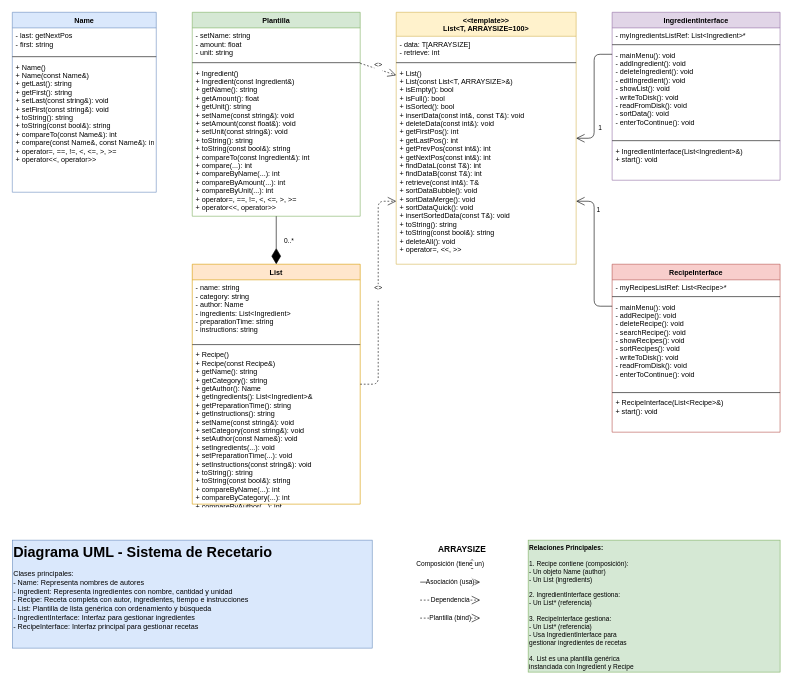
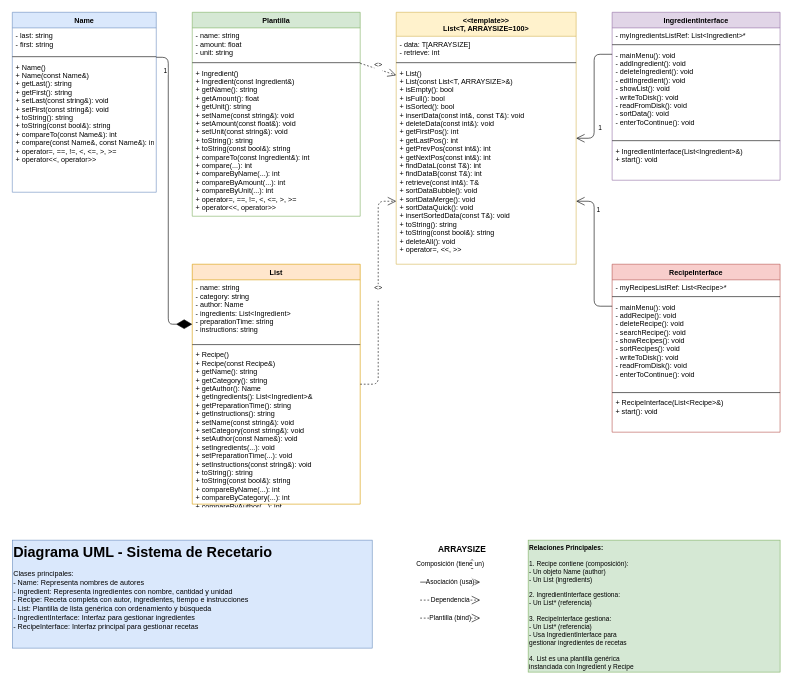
node "- last: getNextPos - first: string": label "- last: getNextPos - first: string" -> "- last: string - first: string"
node "- setName: string - amount: float - unit: string": label "- setName: string - amount: float - unit: string" -> "- name: string - amount: float - unit: string"
edge "Plantilla" -> "List": removed, label "0..*"
edge "Name" -> "List": added, label "1"
